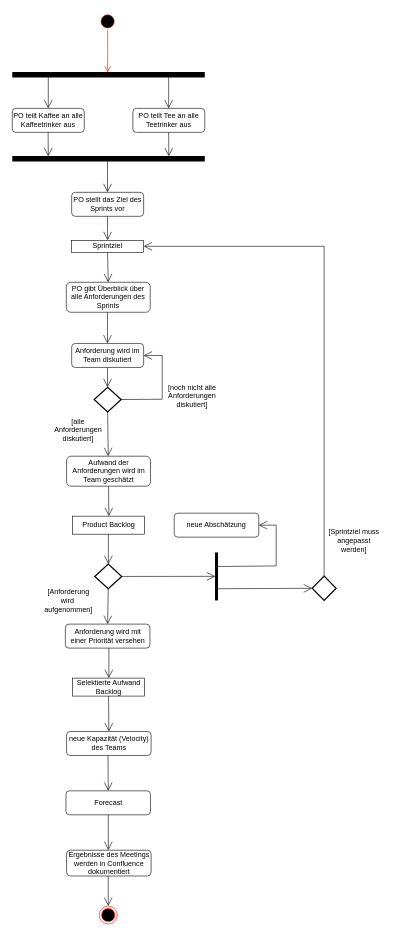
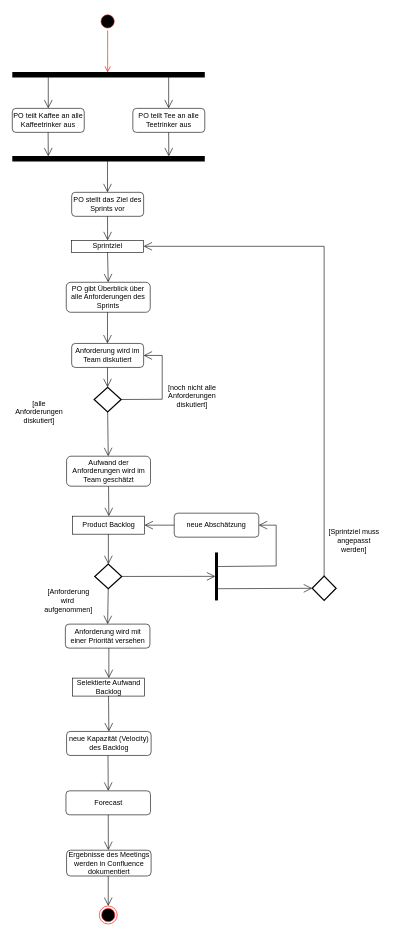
node "[alle Anforderungen diskutiert]": moved (78, 430) -> (39, 412)
edge "neue Abschätzung" -> "Product Backlog": added
node "neue Kapazität (Velocity) des Teams": label "neue Kapazität (Velocity) des Teams" -> "neue Kapazität (Velocity) des Backlog"
